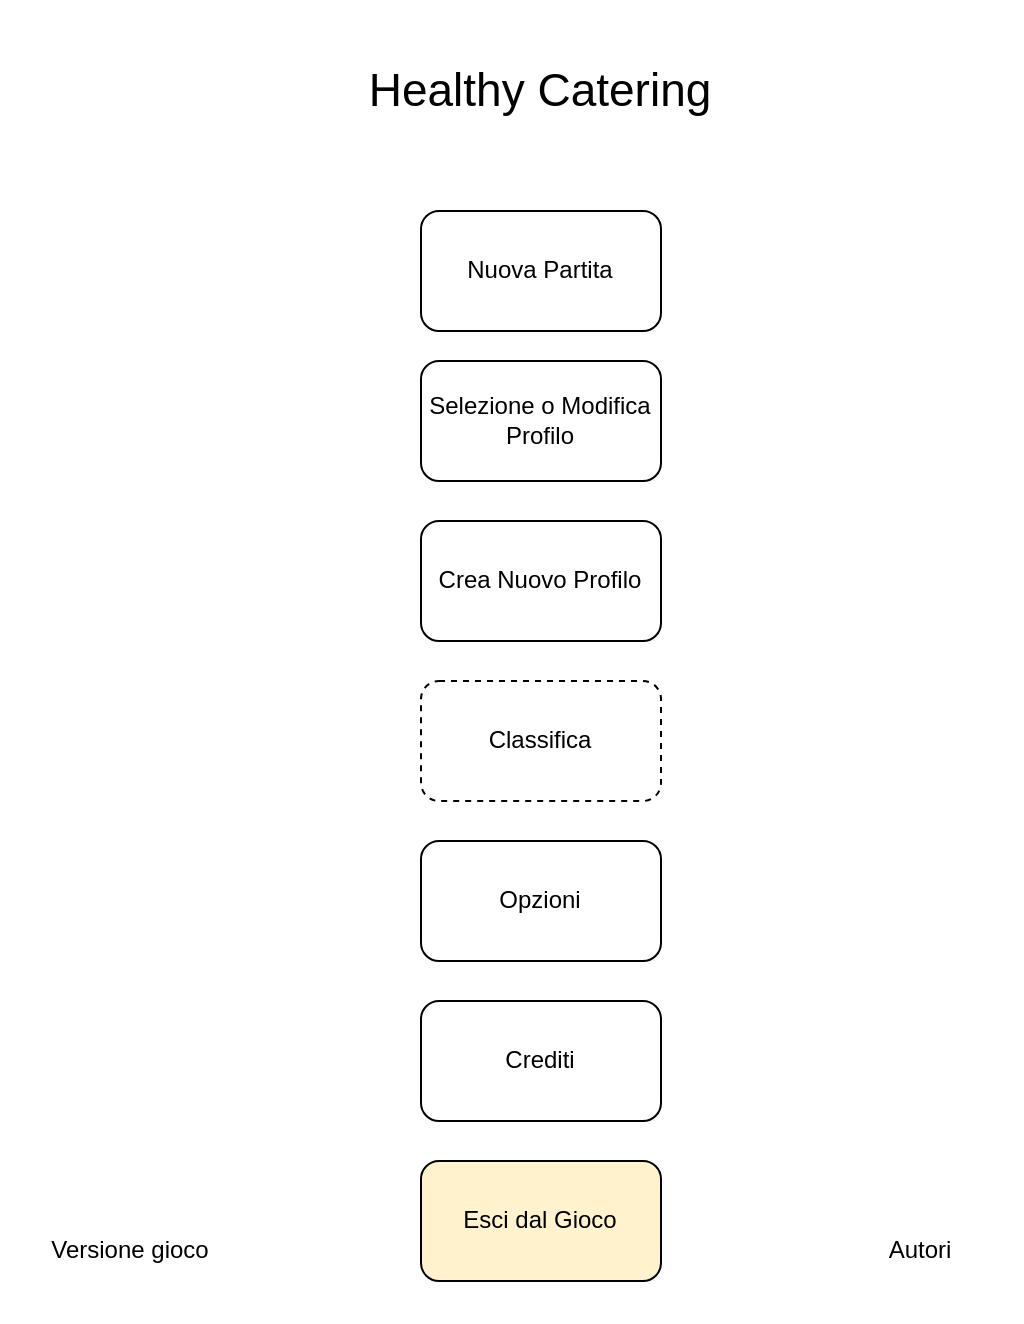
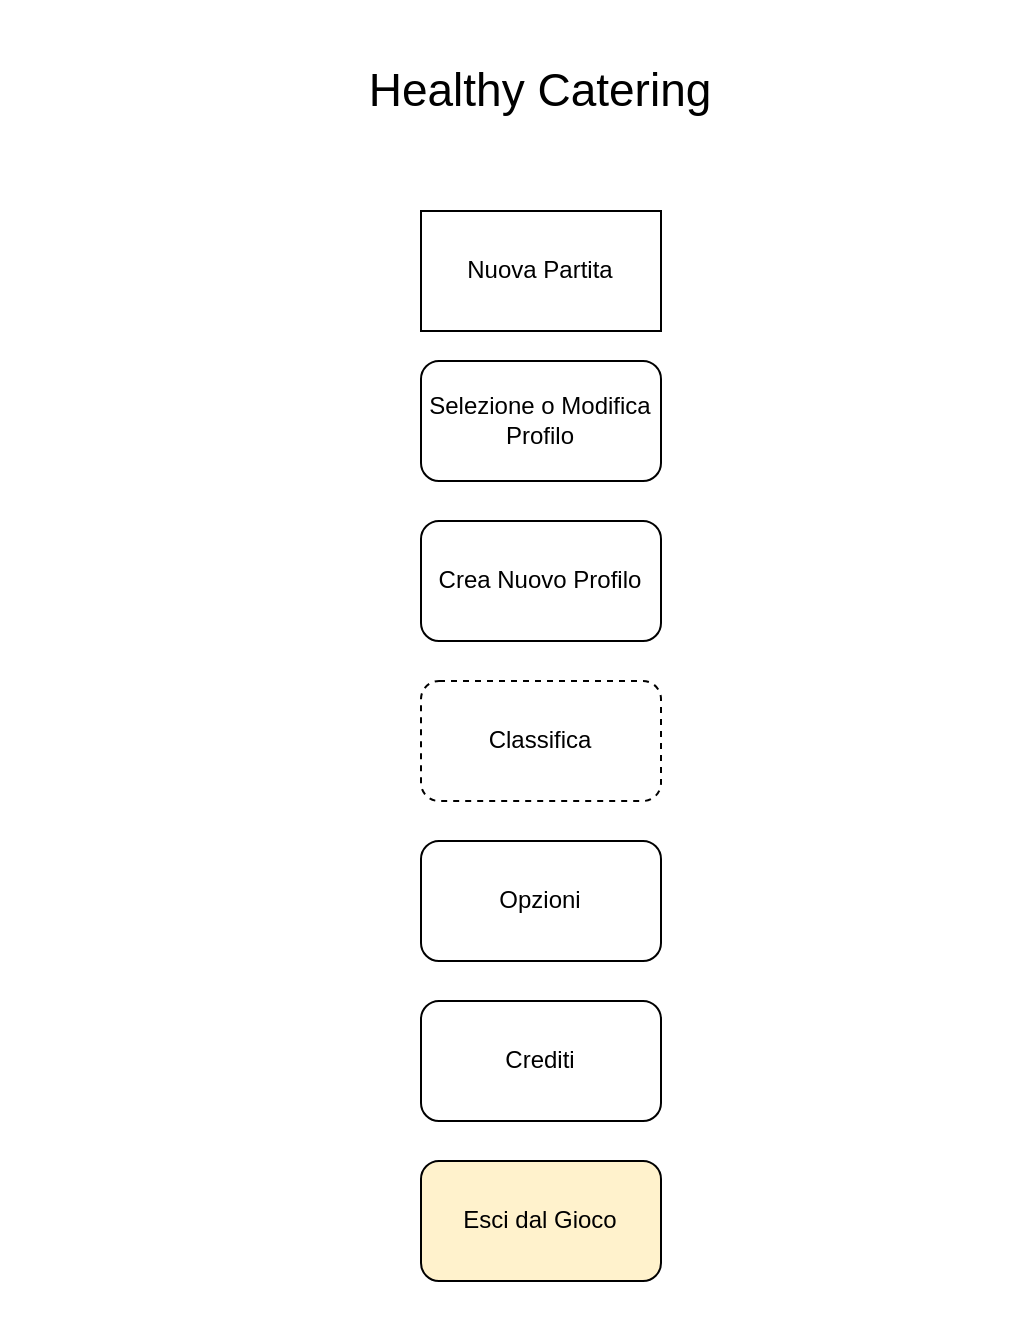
node "Nuova Partita": shape rounded rectangle -> rectangle
node "Versione gioco": removed
node "Autori": removed
